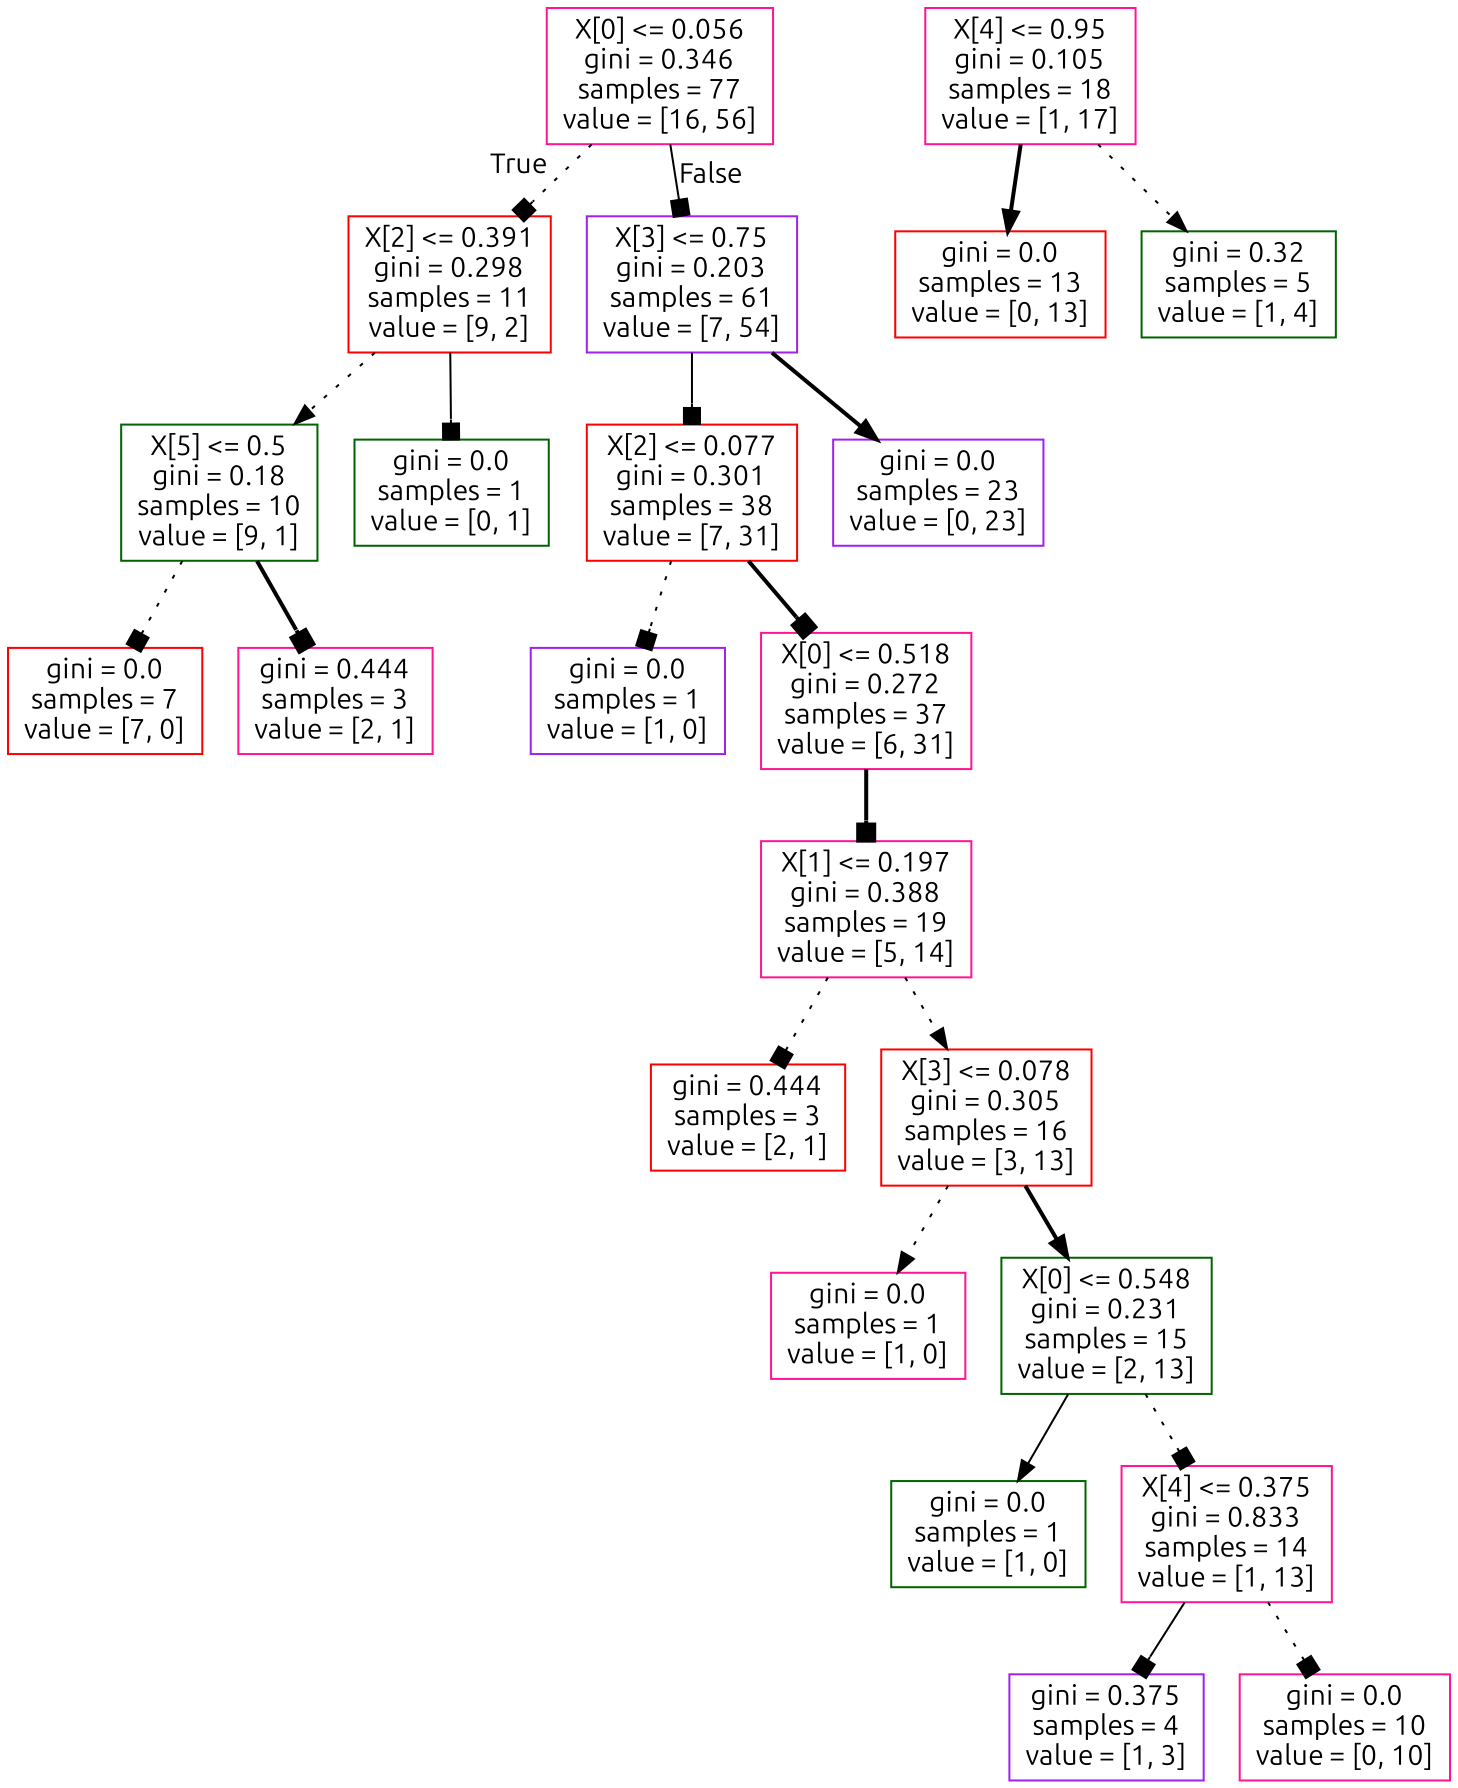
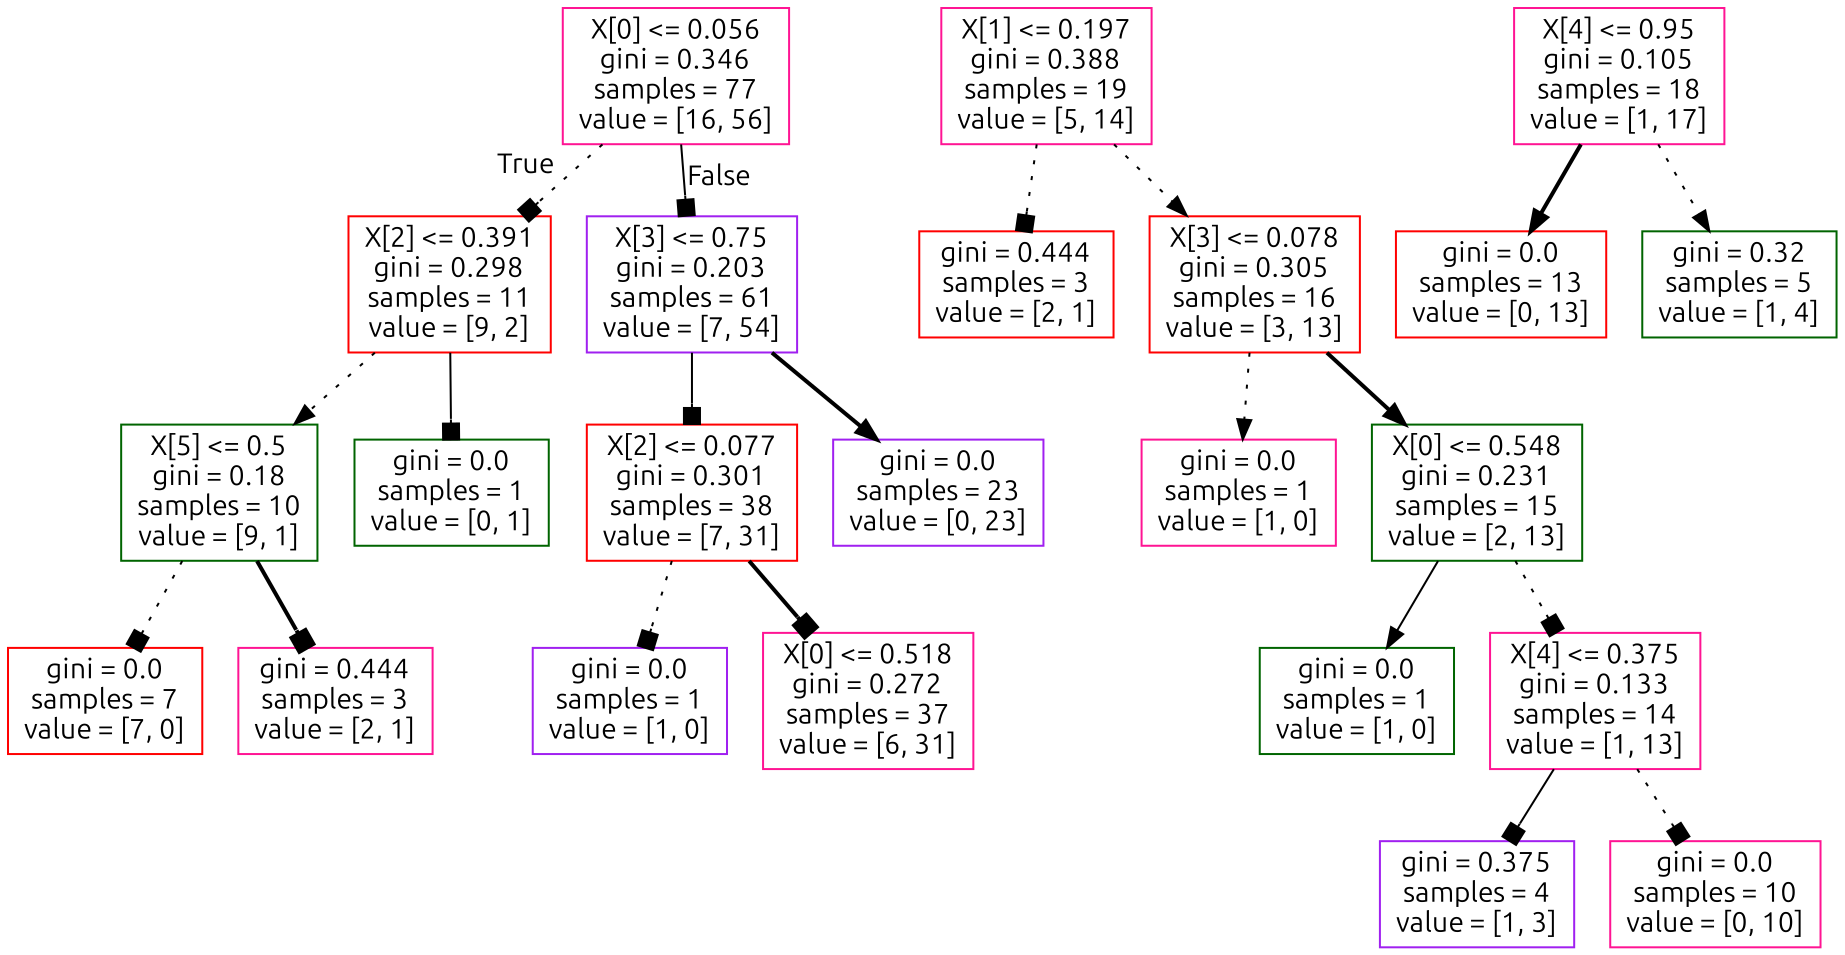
edge "X[0] <= 0.518 gini = 0.272 samples = 37 value = [6, 31]" -> "X[1] <= 0.197 gini = 0.388 samples = 19 value = [5, 14]": removed
node "X[4] <= 0.375 gini = 0.833 samples = 14 value = [1, 13]": label "X[4] <= 0.375 gini = 0.833 samples = 14 value = [1, 13]" -> "X[4] <= 0.375 gini = 0.133 samples = 14 value = [1, 13]"
